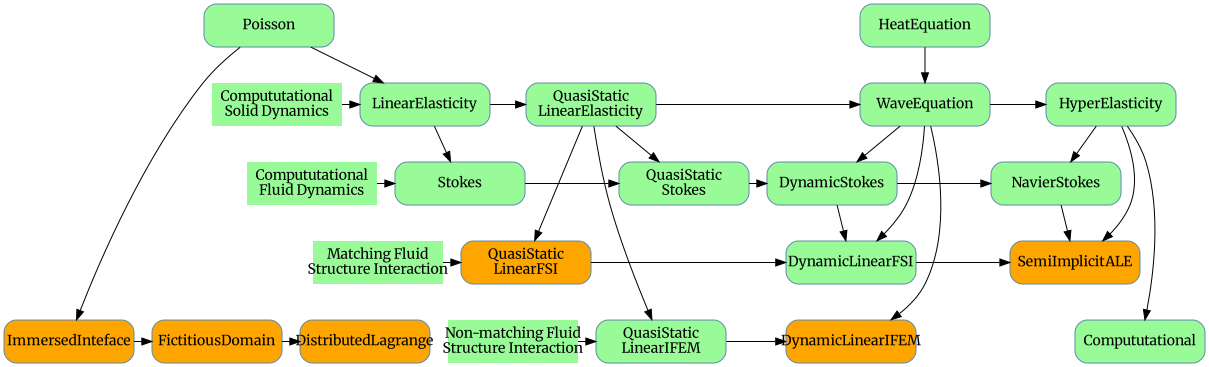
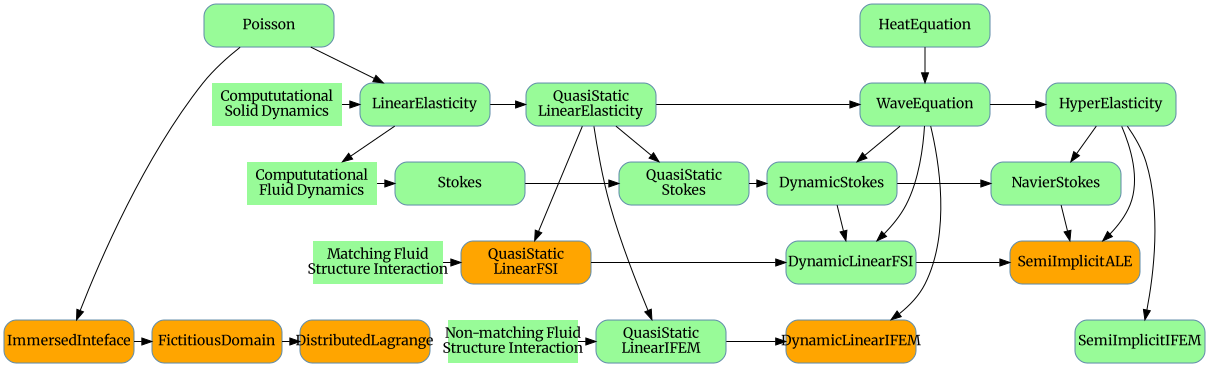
edge "LinearElasticity" -> "Stokes": now "LinearElasticity" -> "Compututational Fluid Dynamics"
node "Compututational": label "Compututational" -> "SemiImplicitIFEM"
